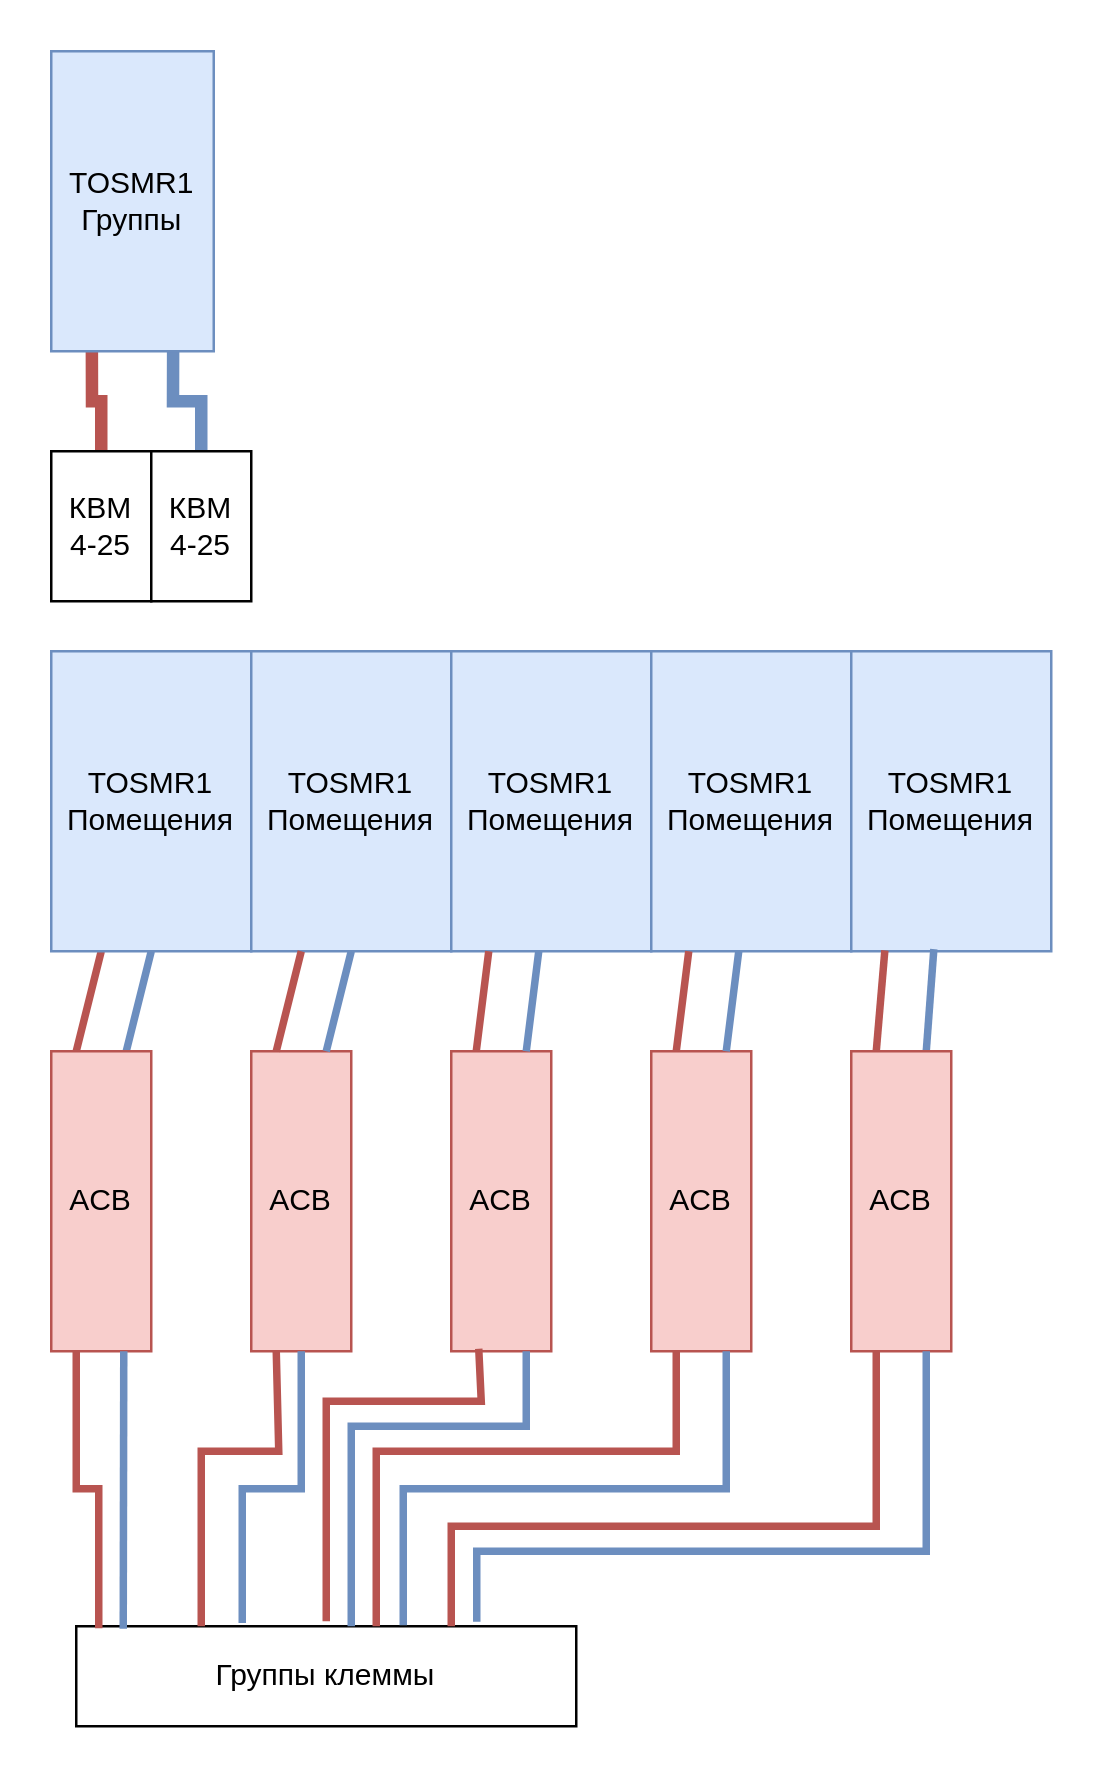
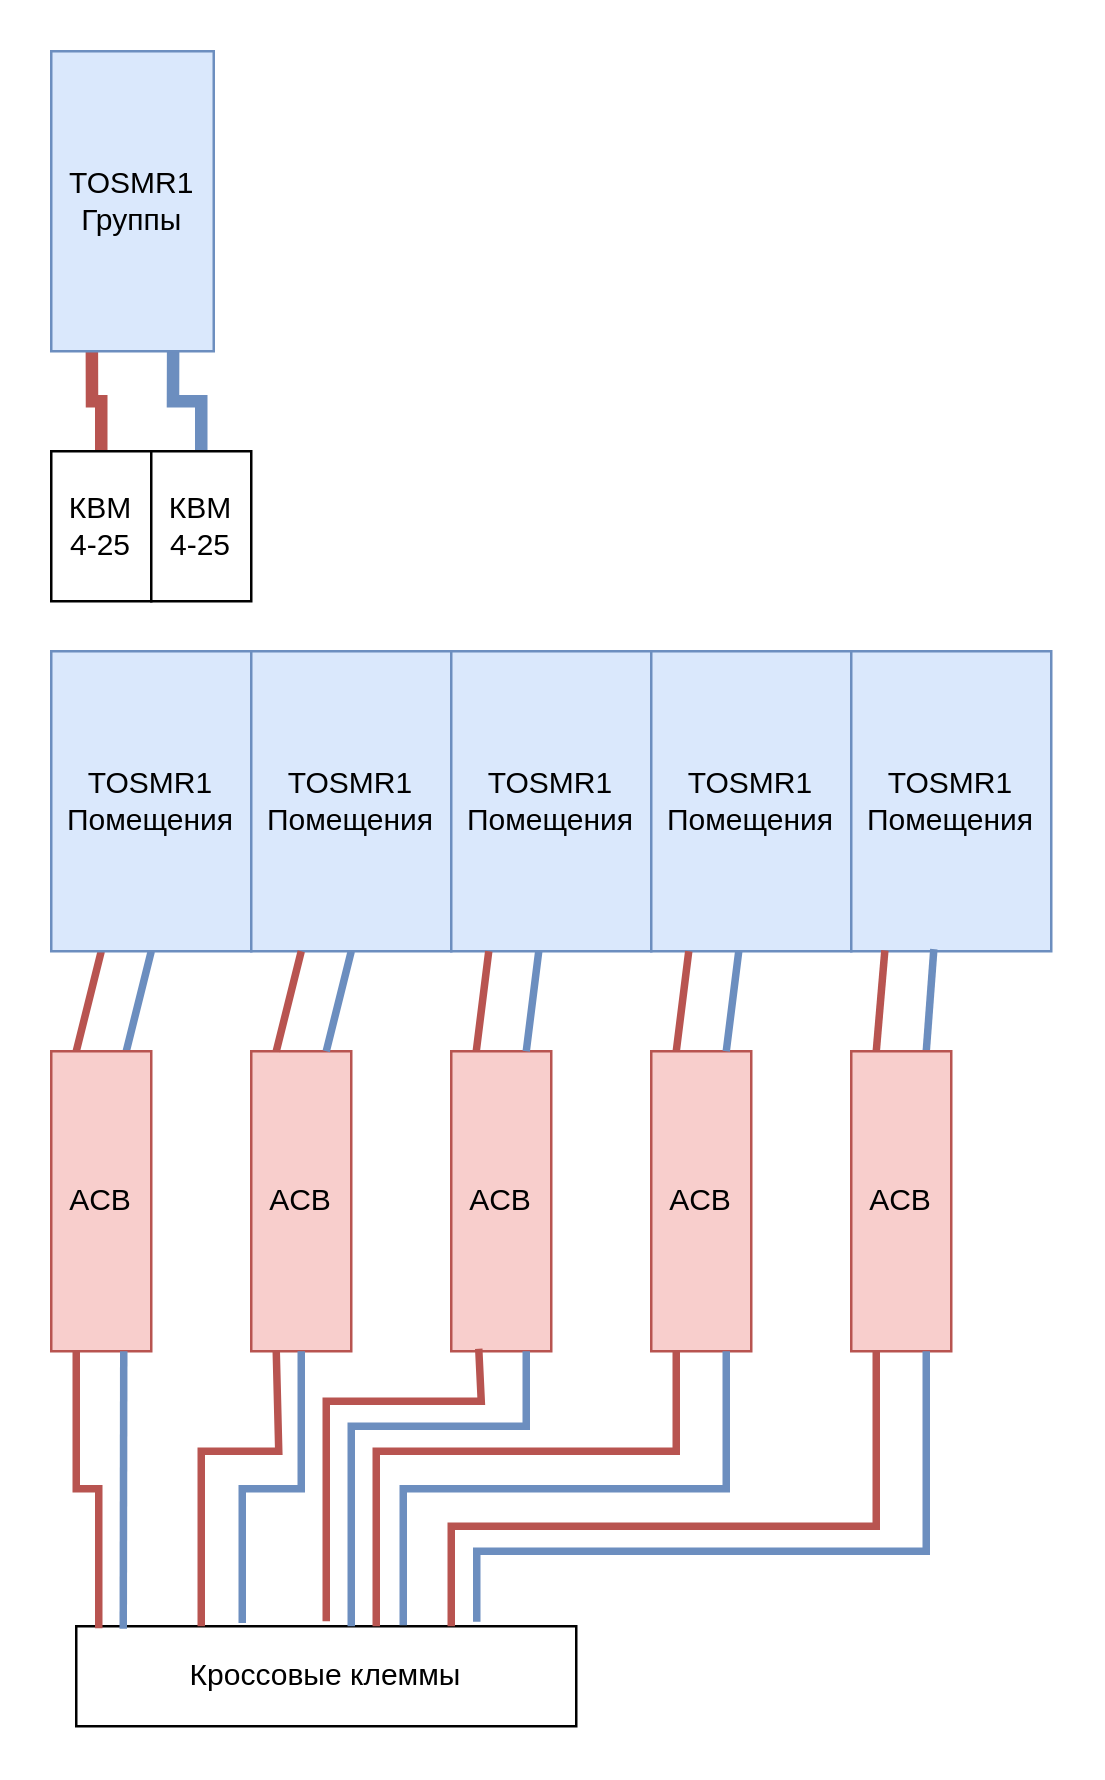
node "Группы клеммы": label "Группы клеммы" -> "Кроссовые клеммы"
